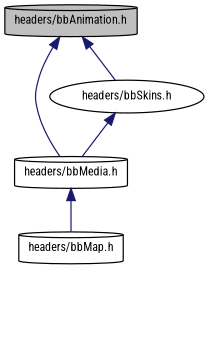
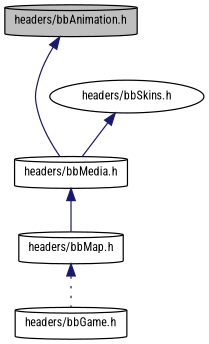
edge "headers/bbSkins.h" -> "headers/bbAnimation.h": removed
node "headers/bbGame.h": added
